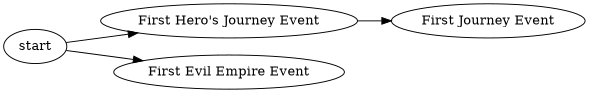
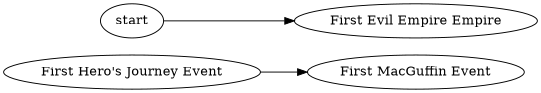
node "First Journey Event": label "First Journey Event" -> "First MacGuffin Event"
edge "start" -> "First Hero's Journey Event": removed
node "First Evil Empire Event": label "First Evil Empire Event" -> "First Evil Empire Empire"
